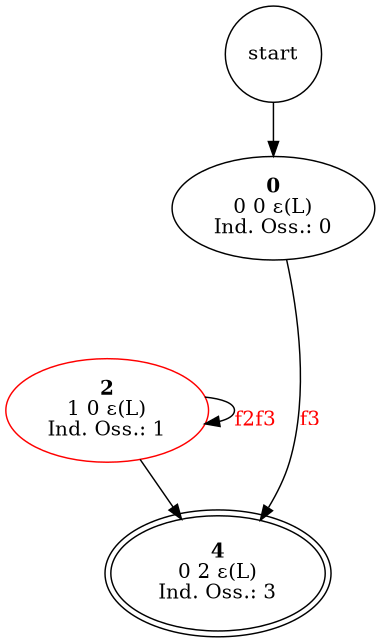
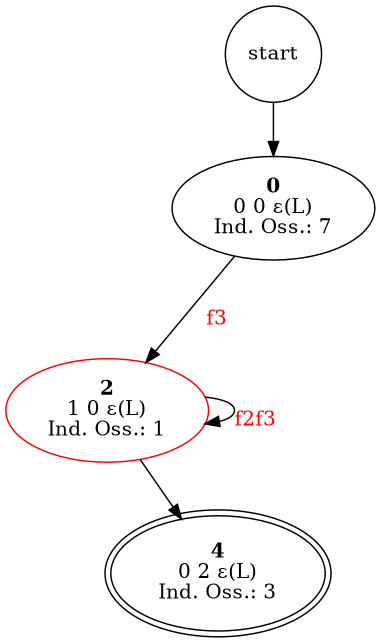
node "0": text "Ind. Oss.: 0" -> "Ind. Oss.: 7"
edge "0" -> "4": now "0" -> "2"
